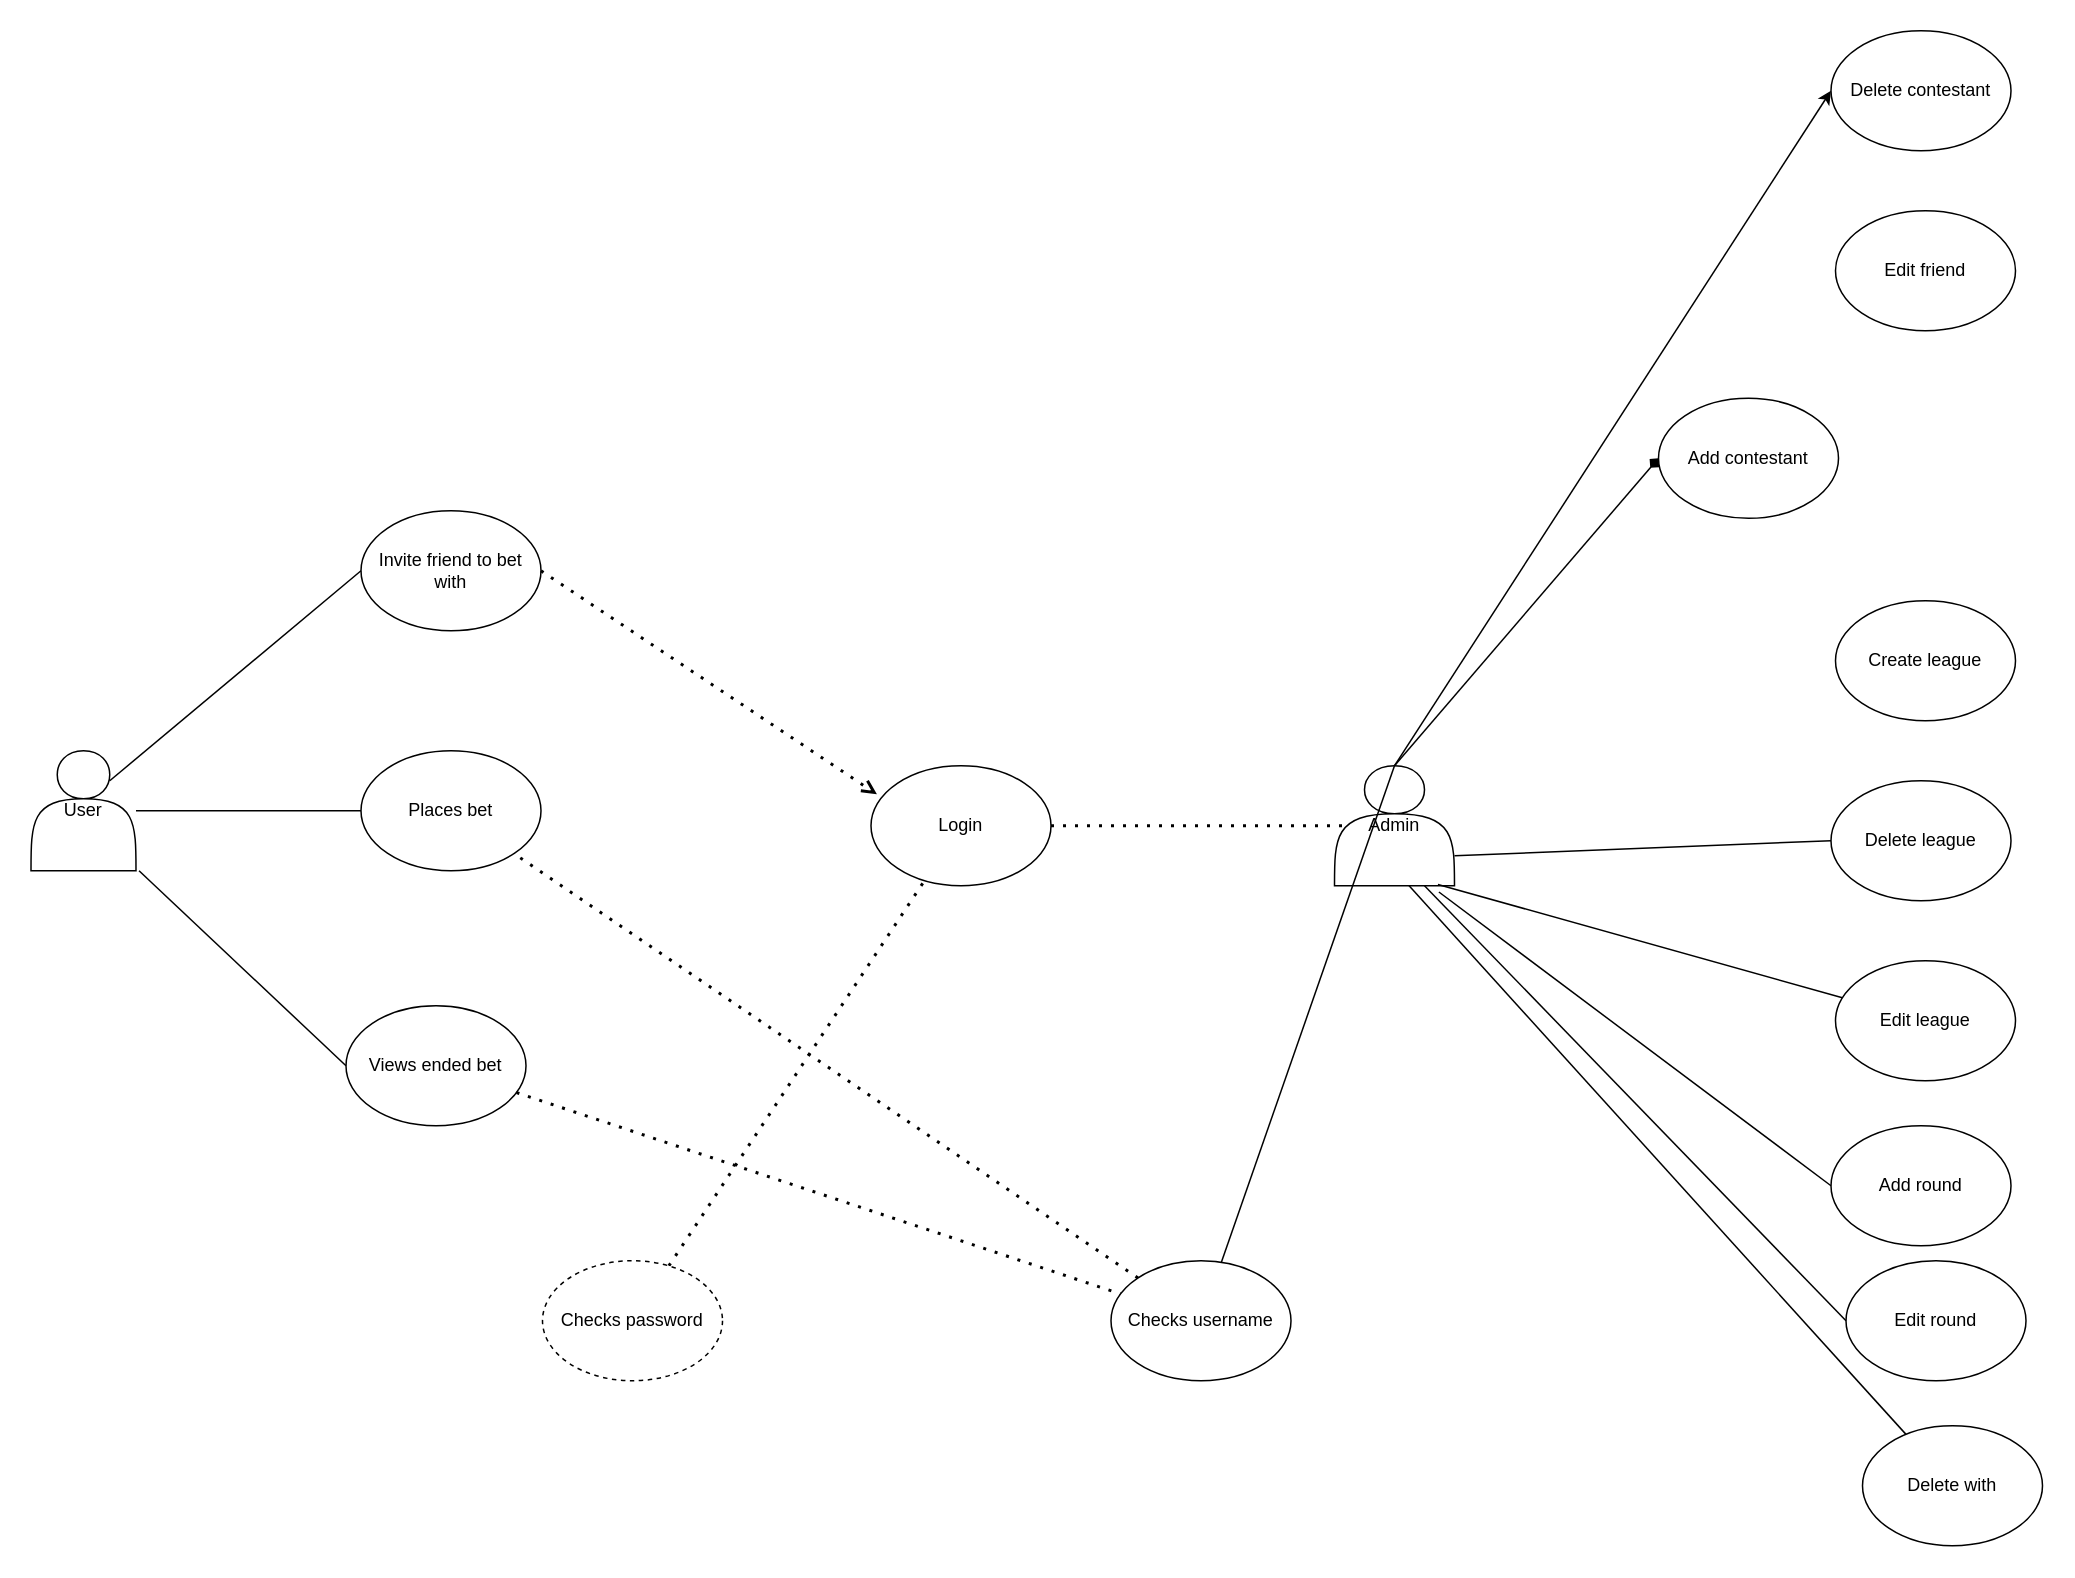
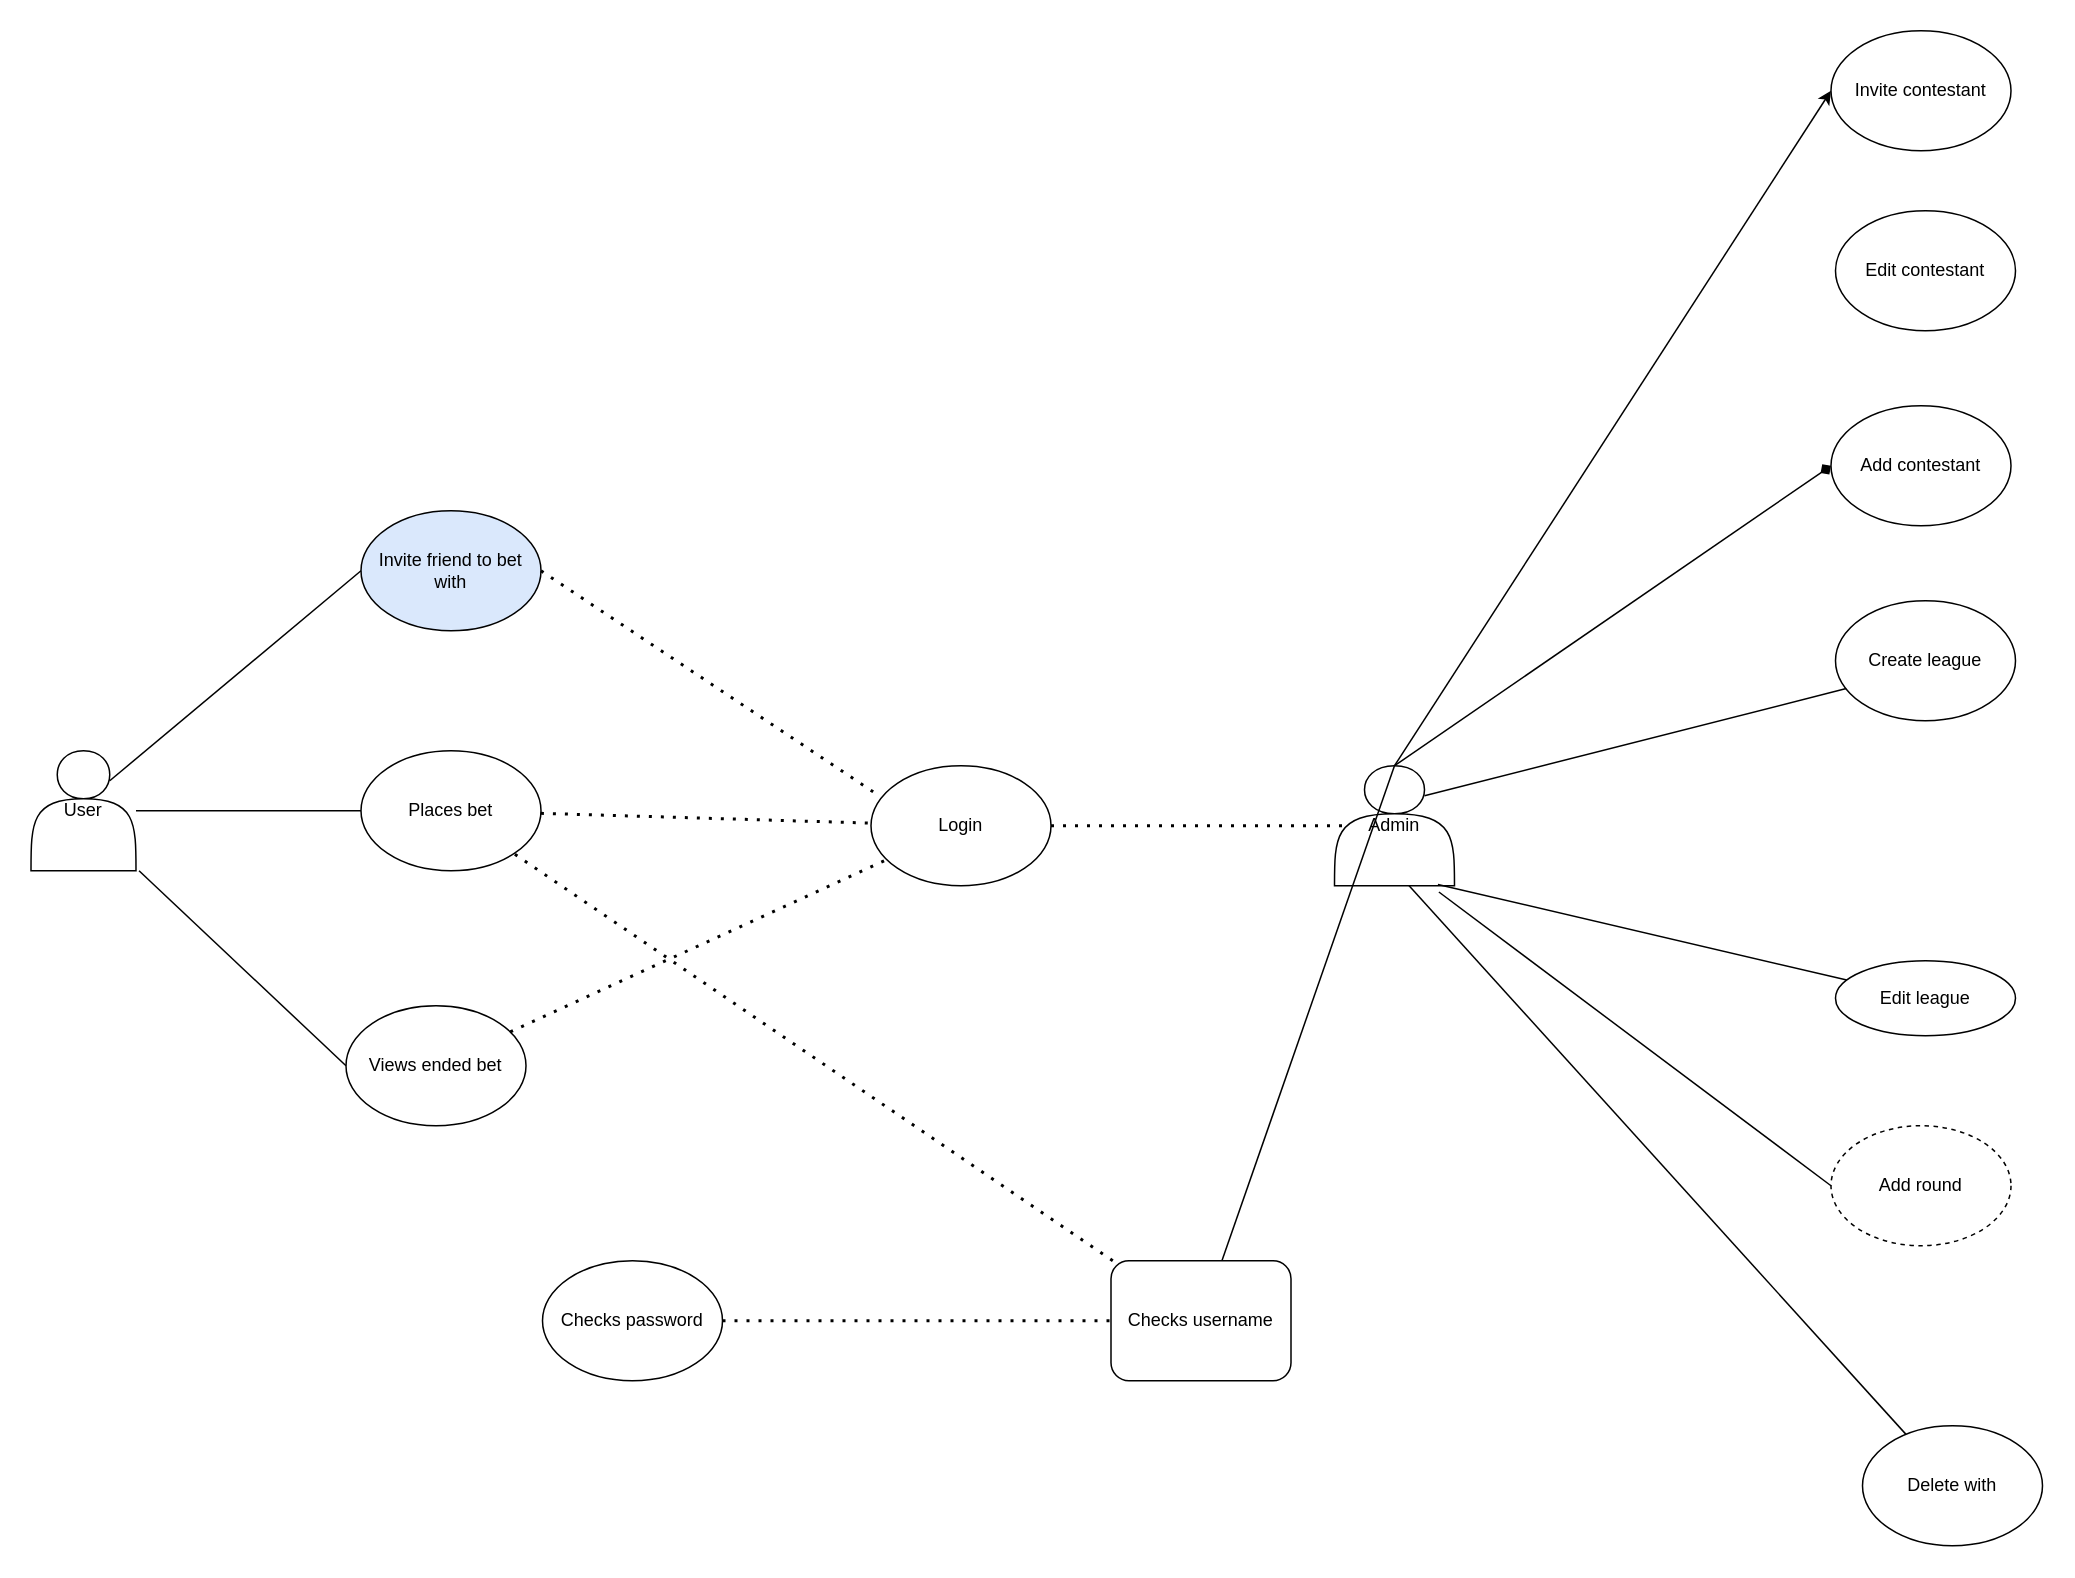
node "Delete contestant": label "Delete contestant" -> "Invite contestant"
node "Edit friend": label "Edit friend" -> "Edit contestant"
node "Add contestant": moved (1748, 458) -> (1921, 466)
node "Invite friend to bet with": fillcolor #ffffff -> #dae8fc
edge "Create league" -- "Admin": added
edge "Invite friend to bet with" -> "Login": arrowhead open -> none
edge "Places bet" -- "Login": added
node "Delete league": removed
edge "Admin" -- "Delete league": removed
node "Edit league": size 180x120 -> 180x75
edge "Login" -- "Checks password": now "Checks username" -- "Checks password"
edge "Admin" -- "Edit round": removed
node "Add round": style solid -> dashed
edge "Views ended bet" -- "Checks username": now "Views ended bet" -- "Login"
node "Checks password": style dashed -> solid
node "Checks username": shape ellipse -> rounded rectangle
node "Edit round": removed
